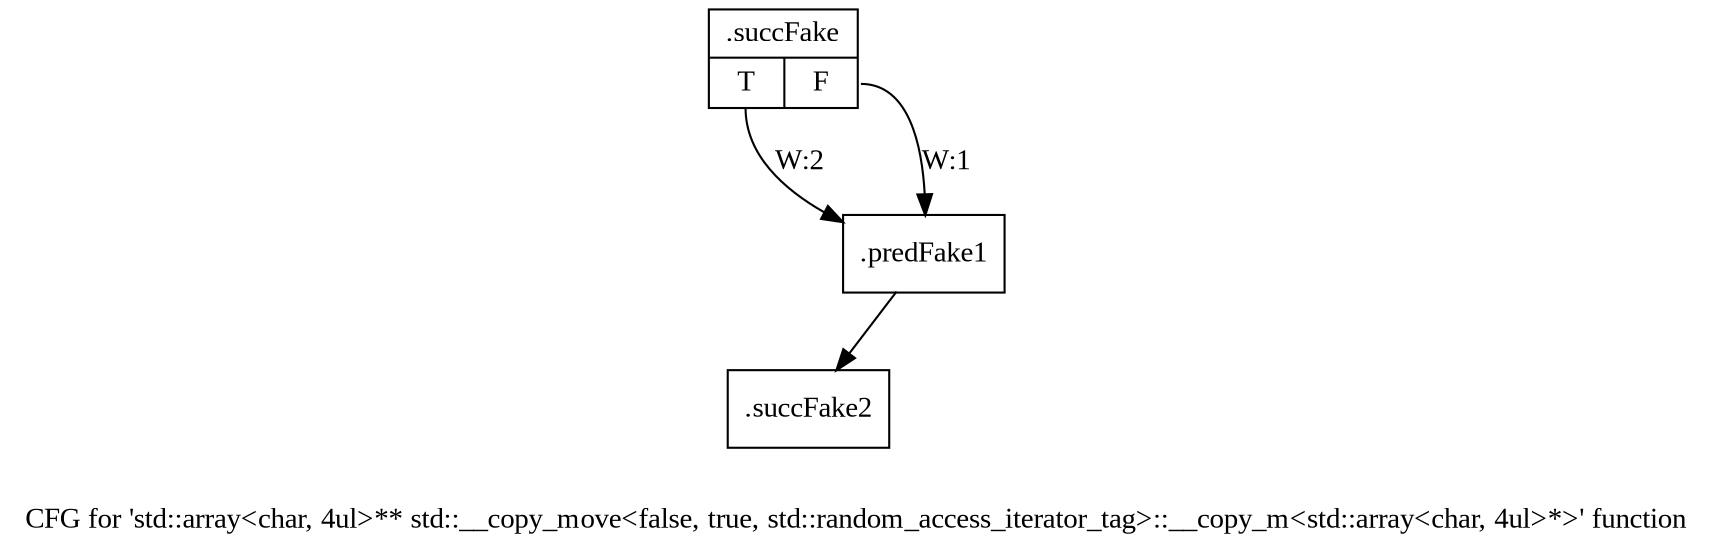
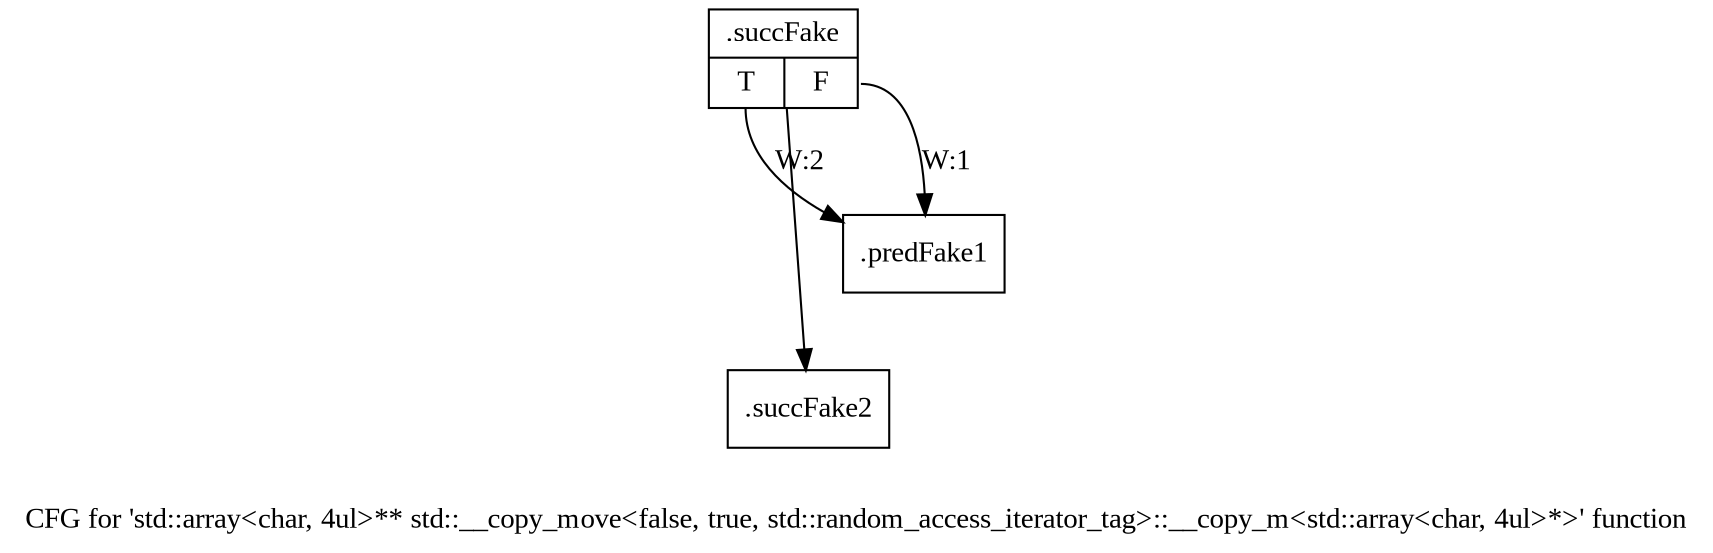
edge ".predFake1" -> ".succFake2": now ".succFake" -> ".succFake2"
